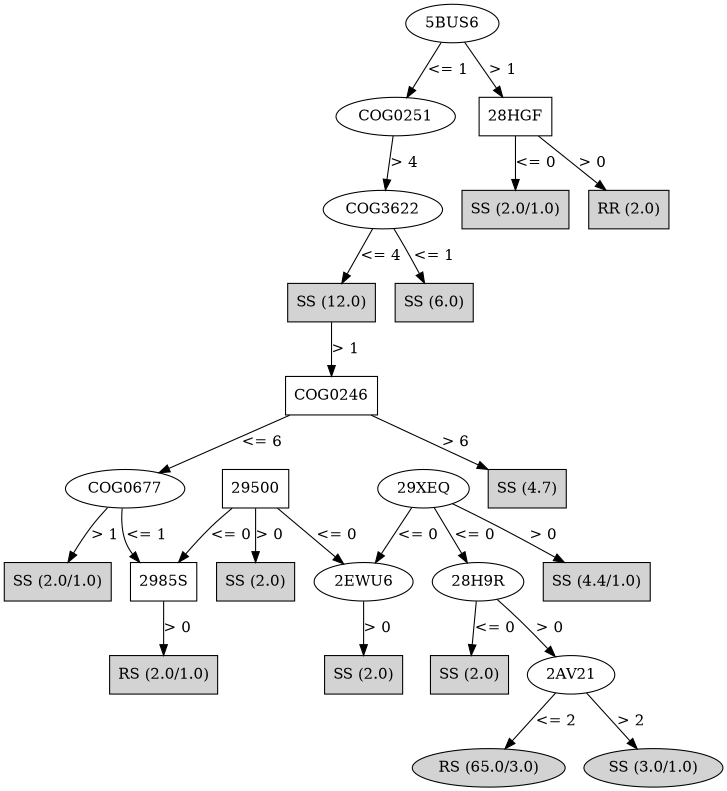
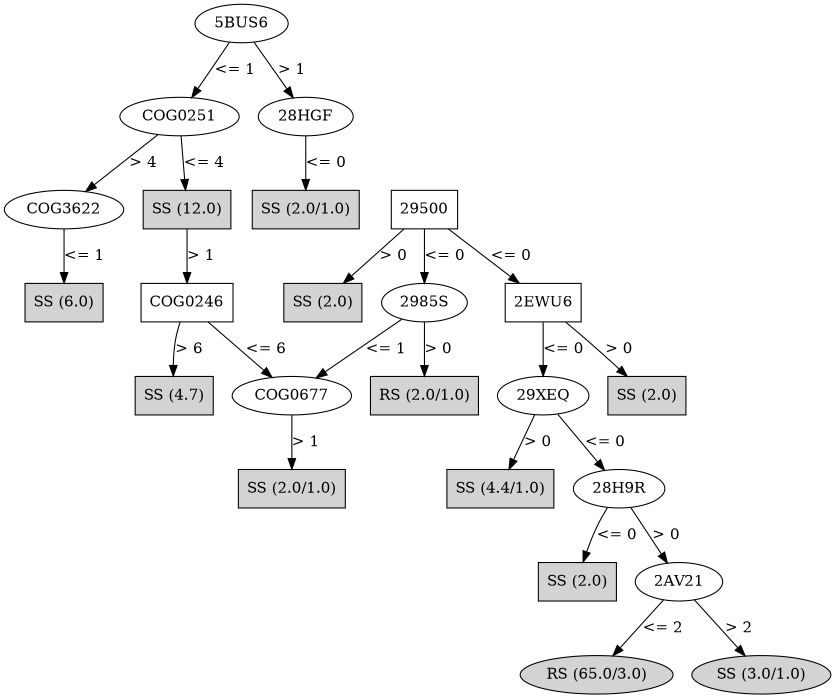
node "28HGF": shape box -> ellipse
node "RR (2.0)": removed
edge "COG3622" -> "SS (12.0)": now "COG0251" -> "SS (12.0)"
edge "29XEQ" -> "2EWU6": reversed
edge "COG0677" -> "2985S": reversed
node "2985S": shape box -> ellipse
node "2EWU6": shape ellipse -> box
